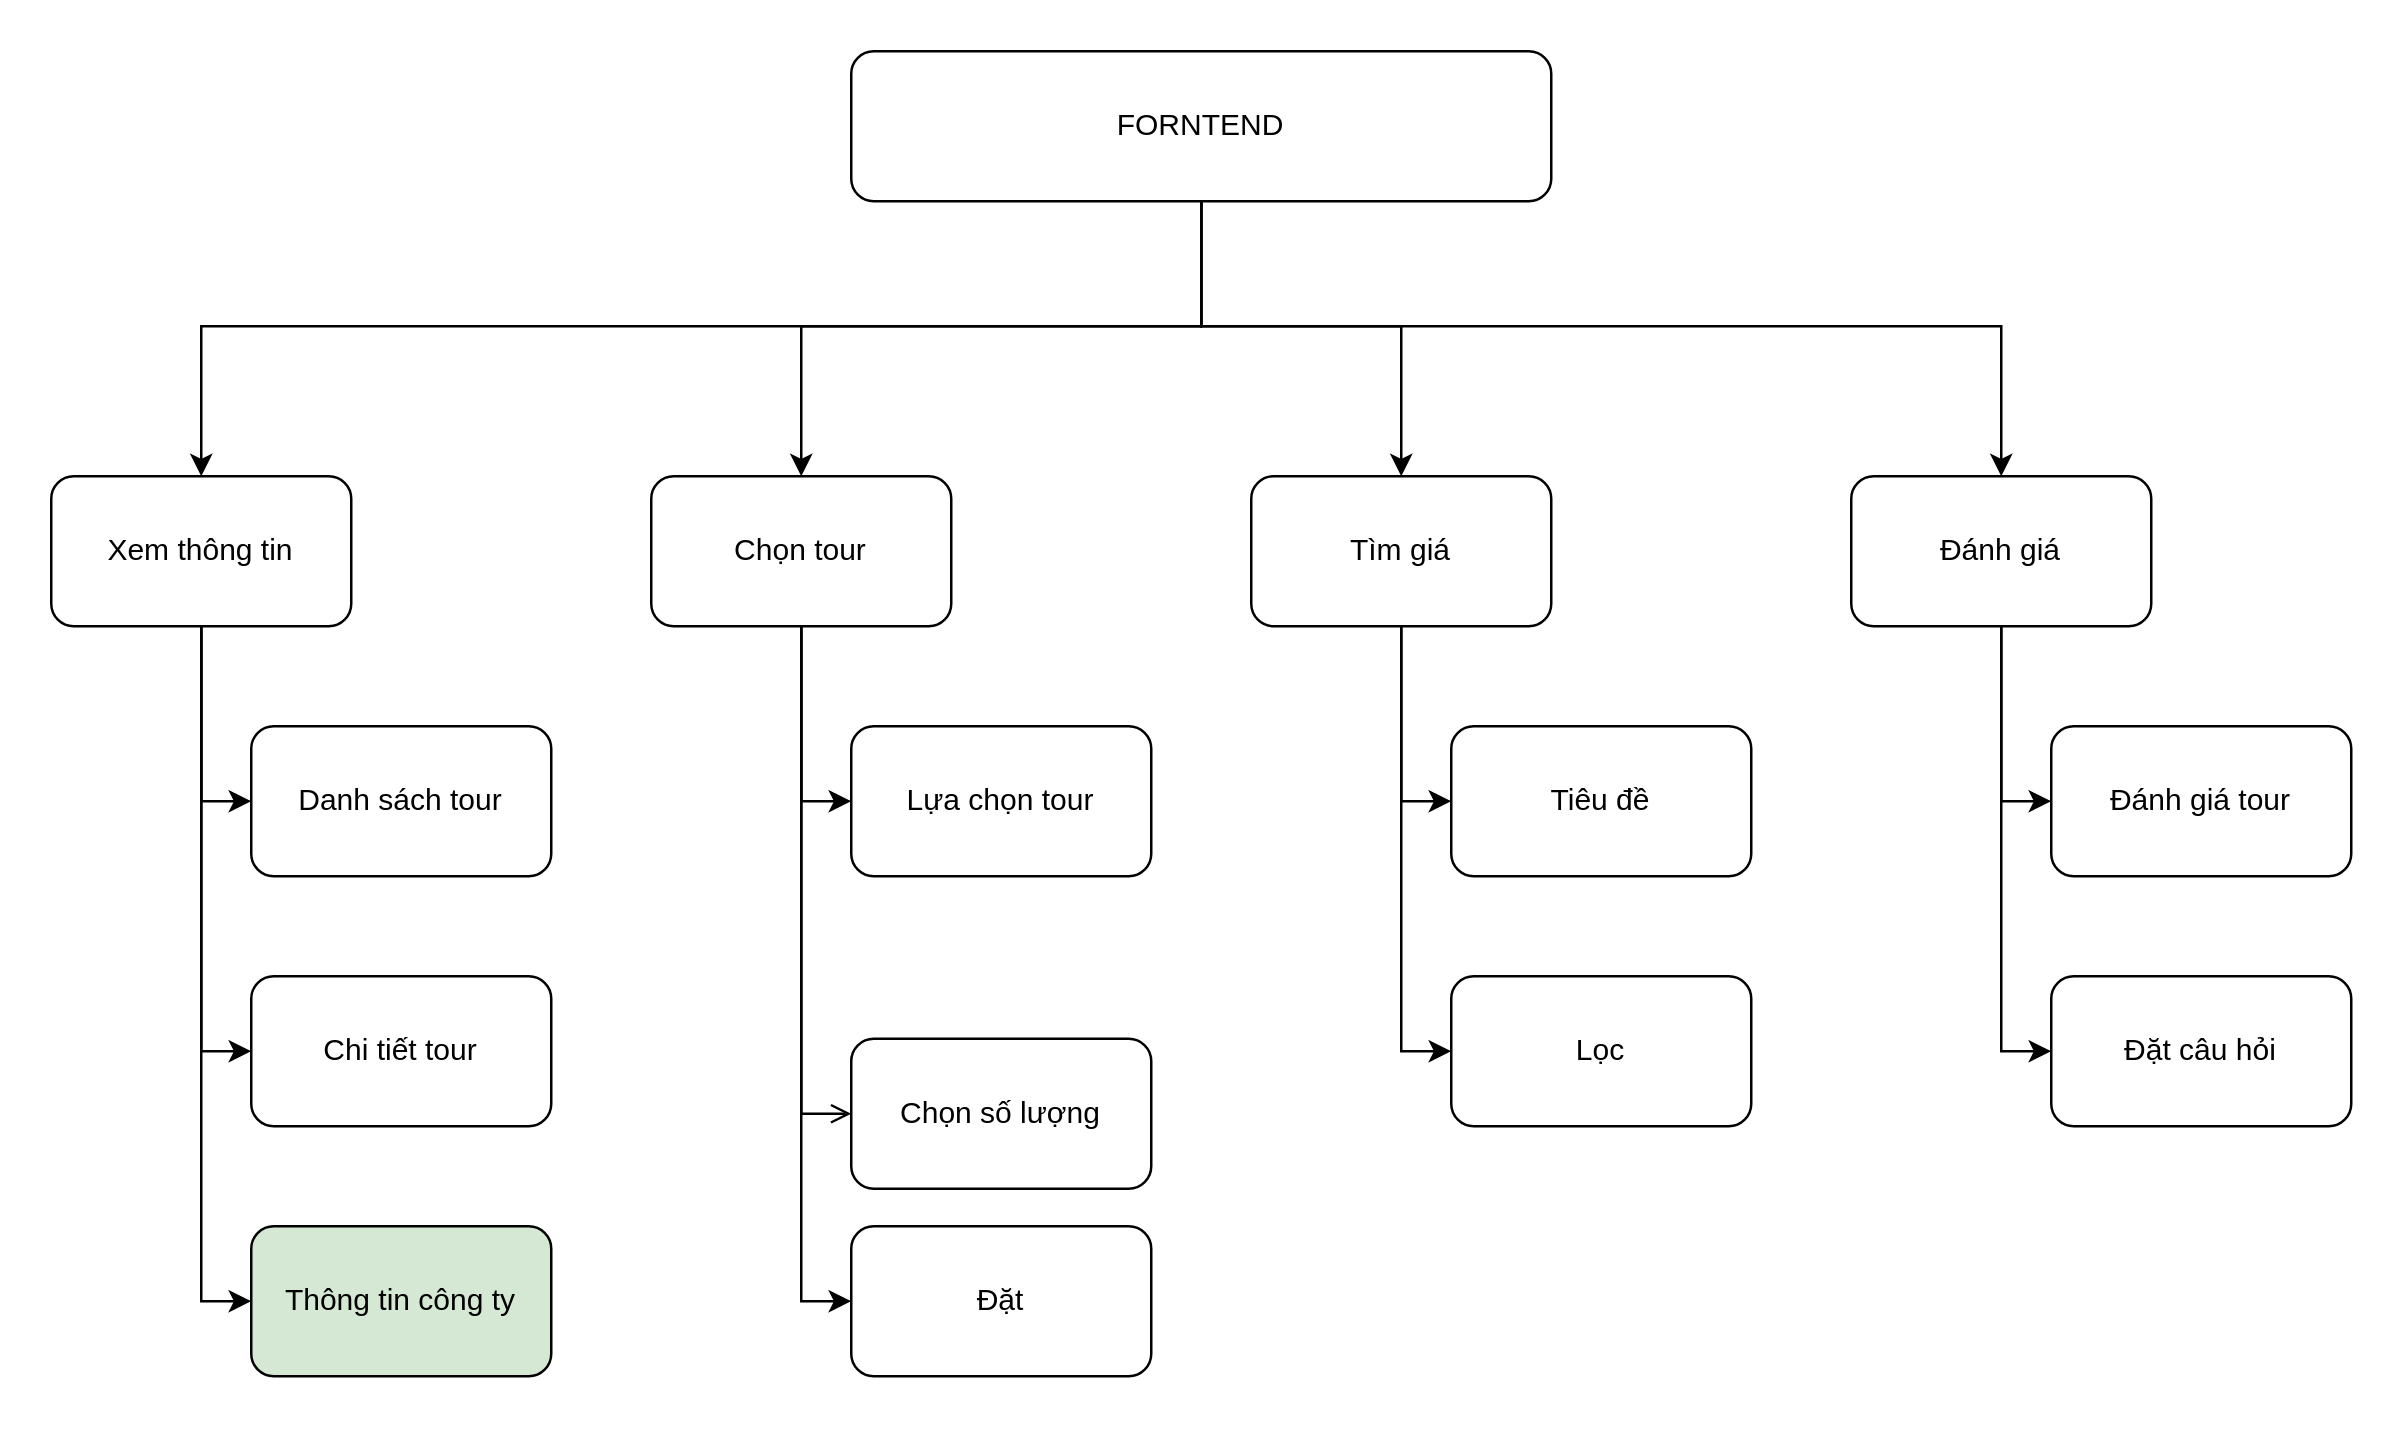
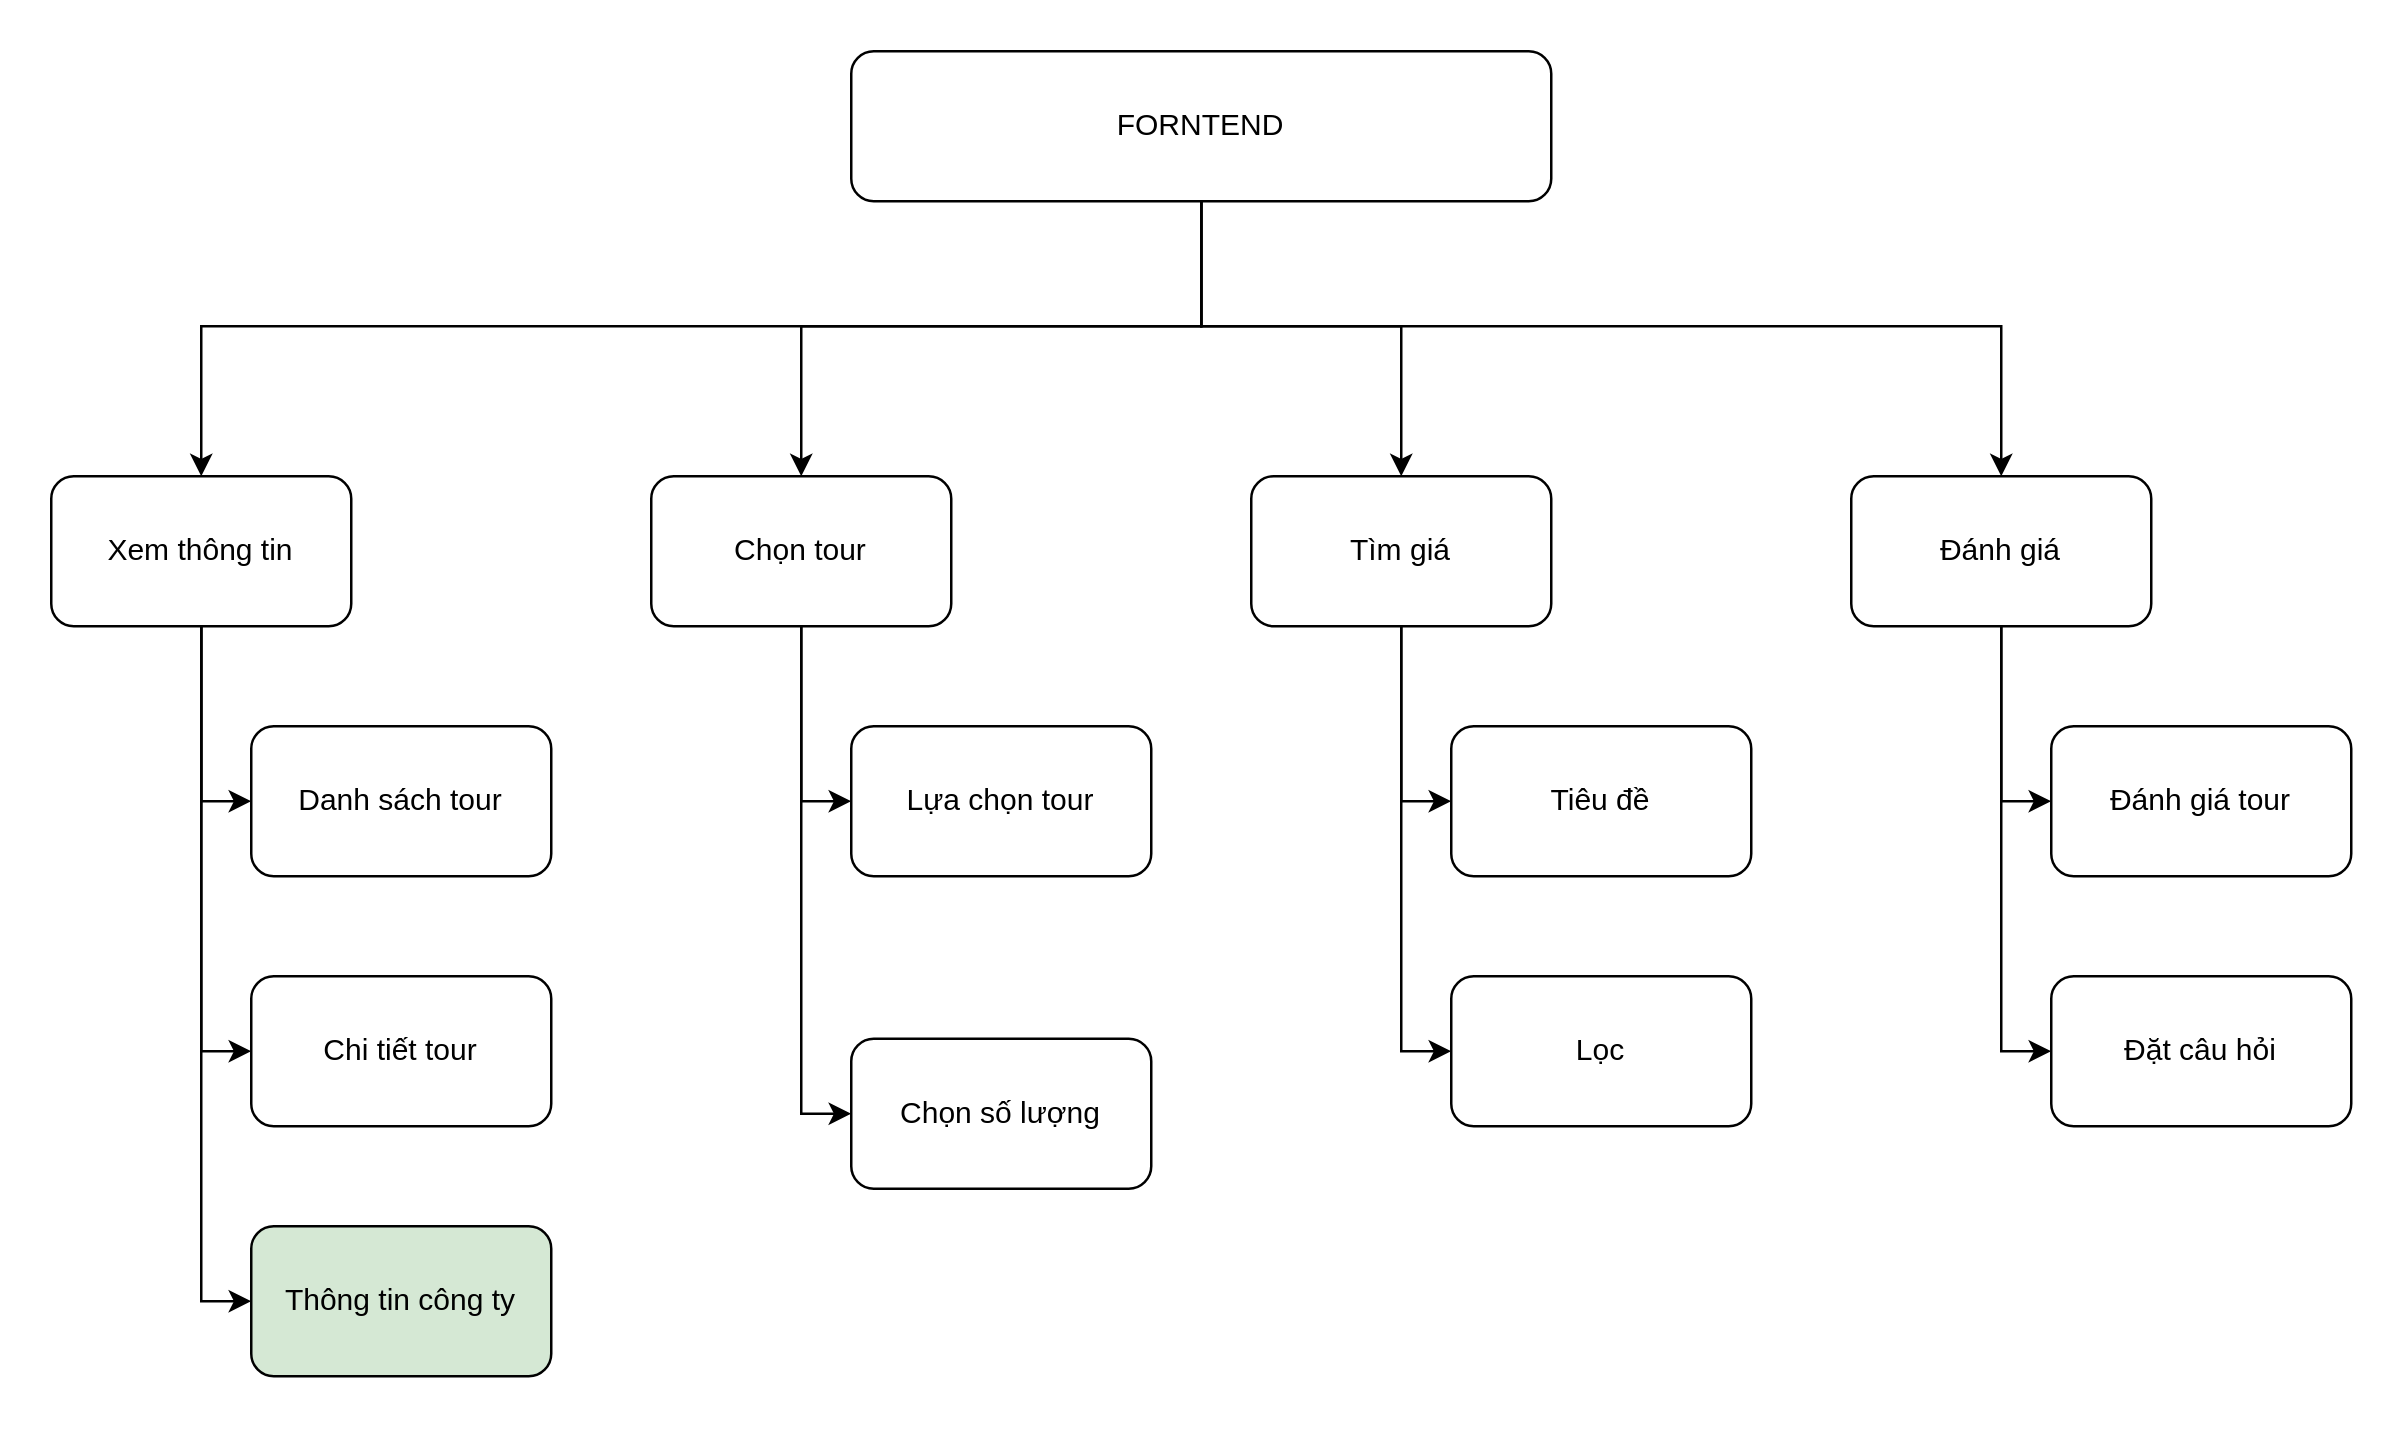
edge "Chọn tour" -> "Chọn số lượng": arrowhead open -> classic
edge "Chọn tour" -> "Đặt": removed
node "Đặt": removed
